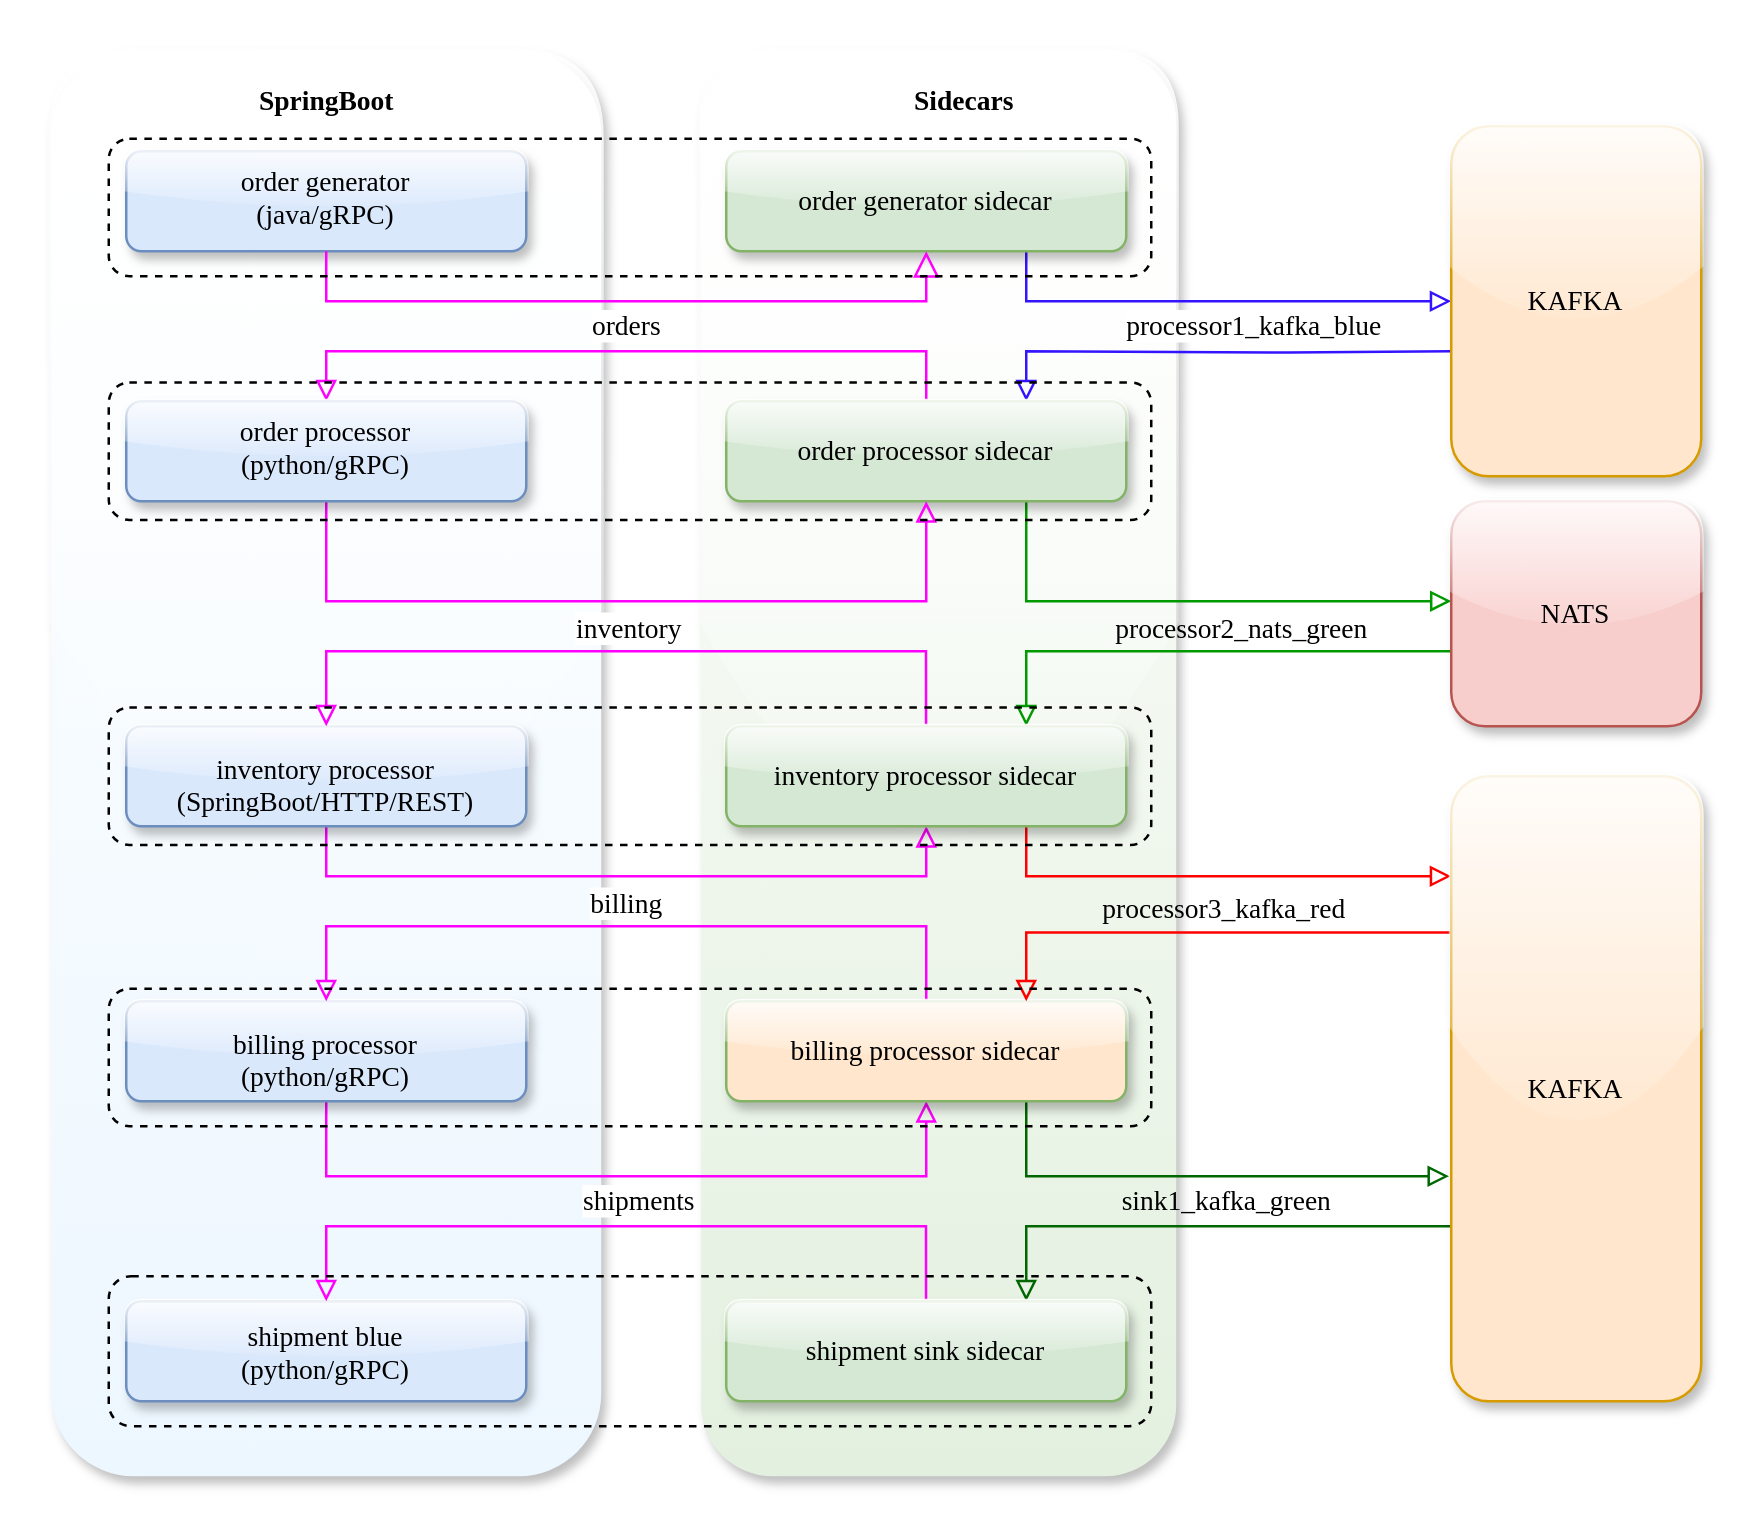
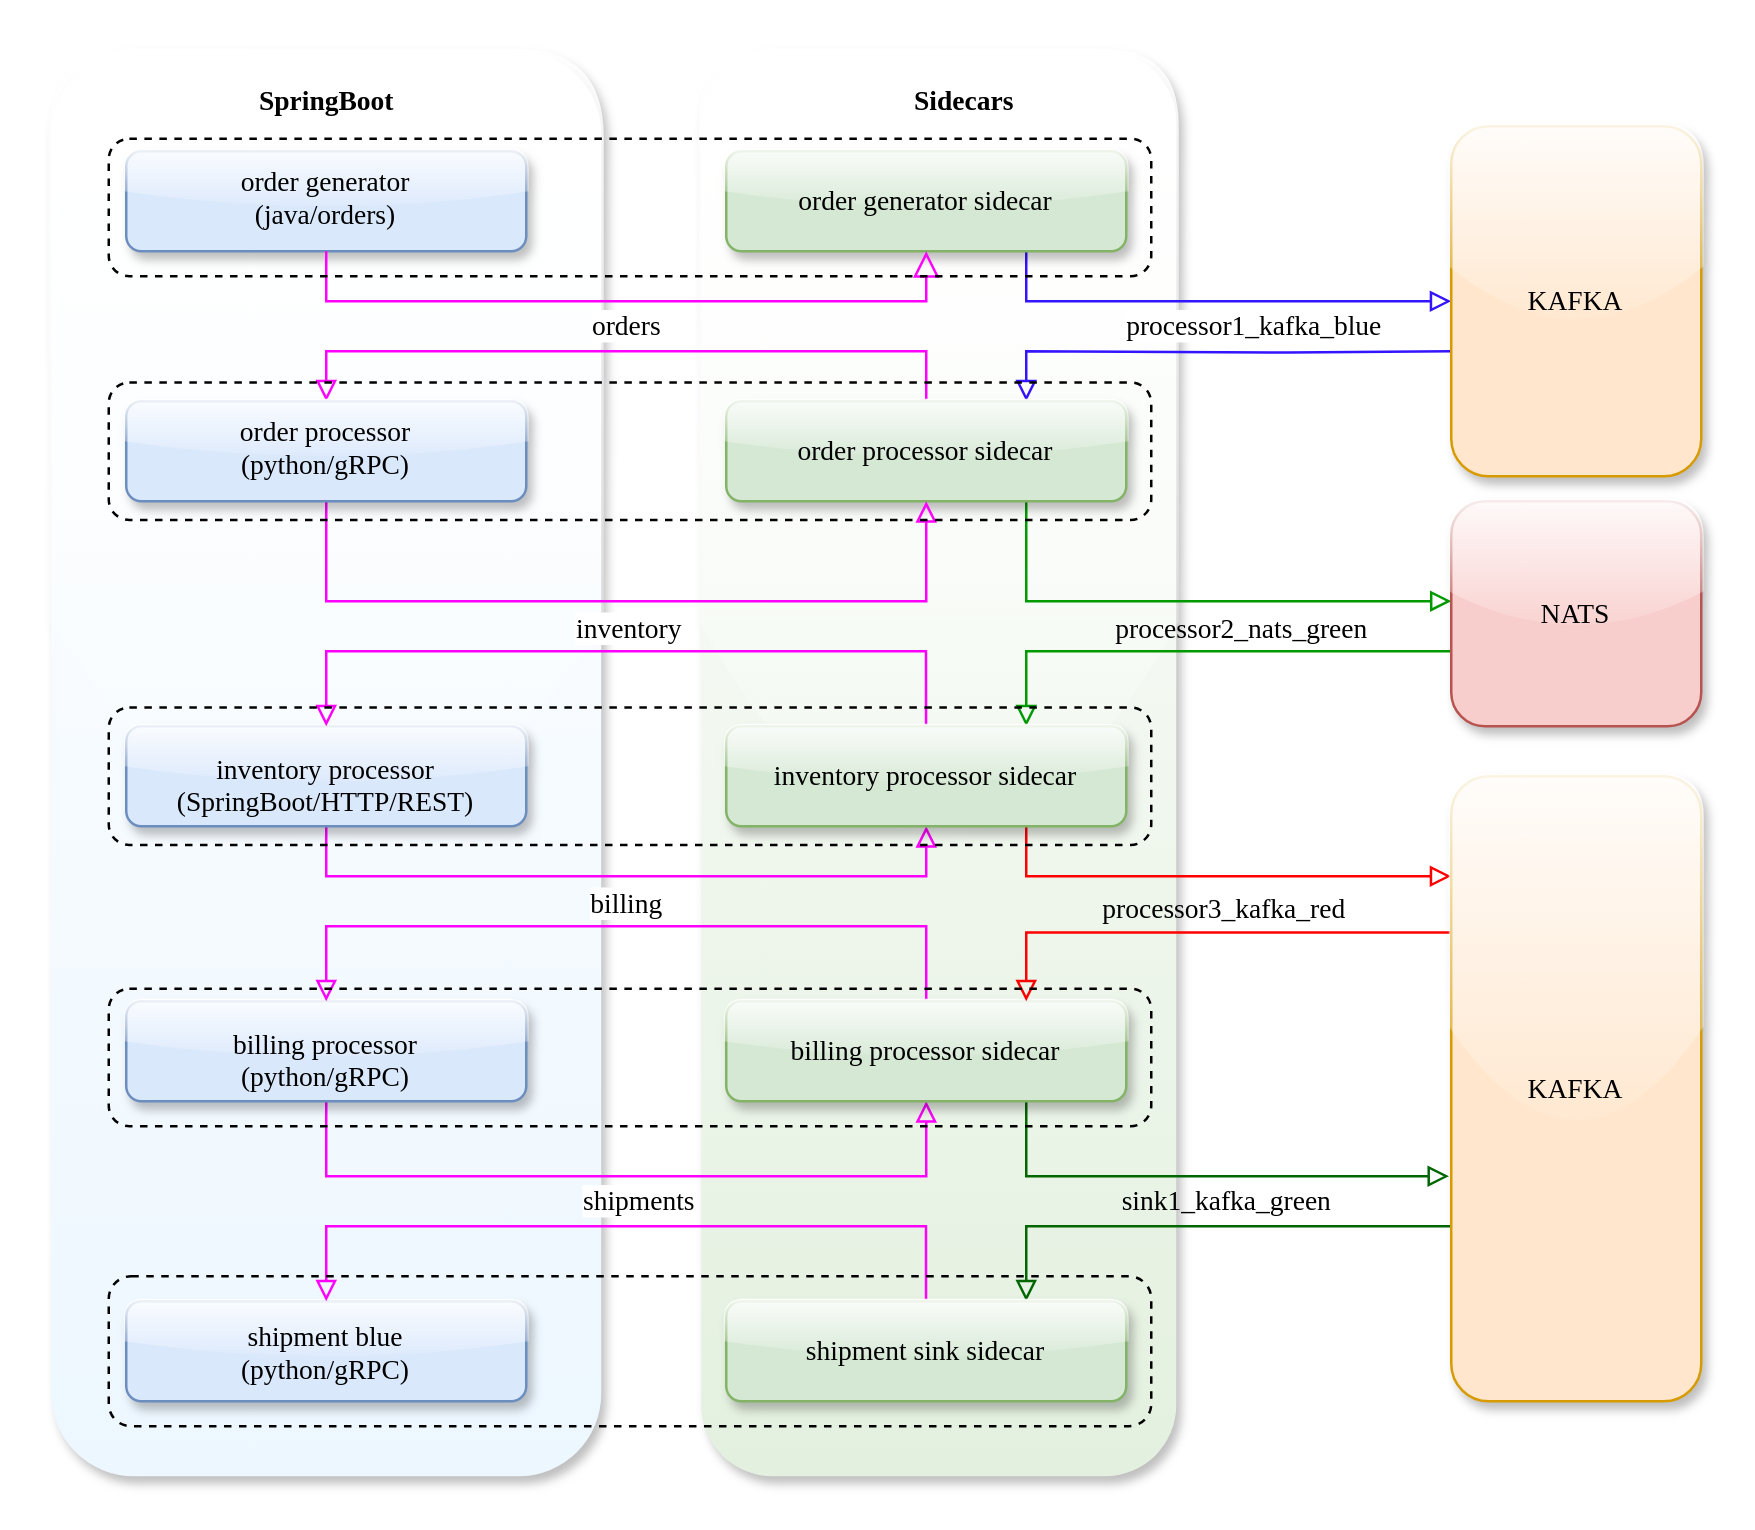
node "order generator (java/gRPC)": label "order generator (java/gRPC)" -> "order generator (java/orders)"
node "billing processor sidecar": fillcolor #ffe6cc -> #d5e8d4
